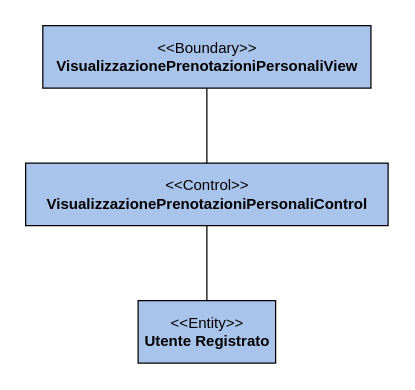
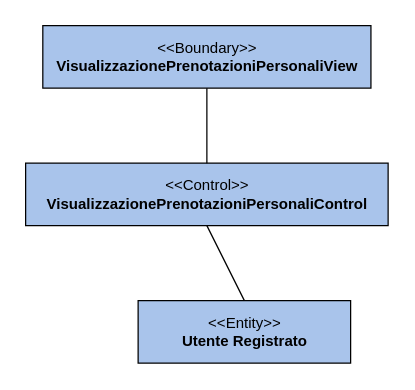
node "<<Entity>> Utente Registrato": size 138x63 -> 213x63
